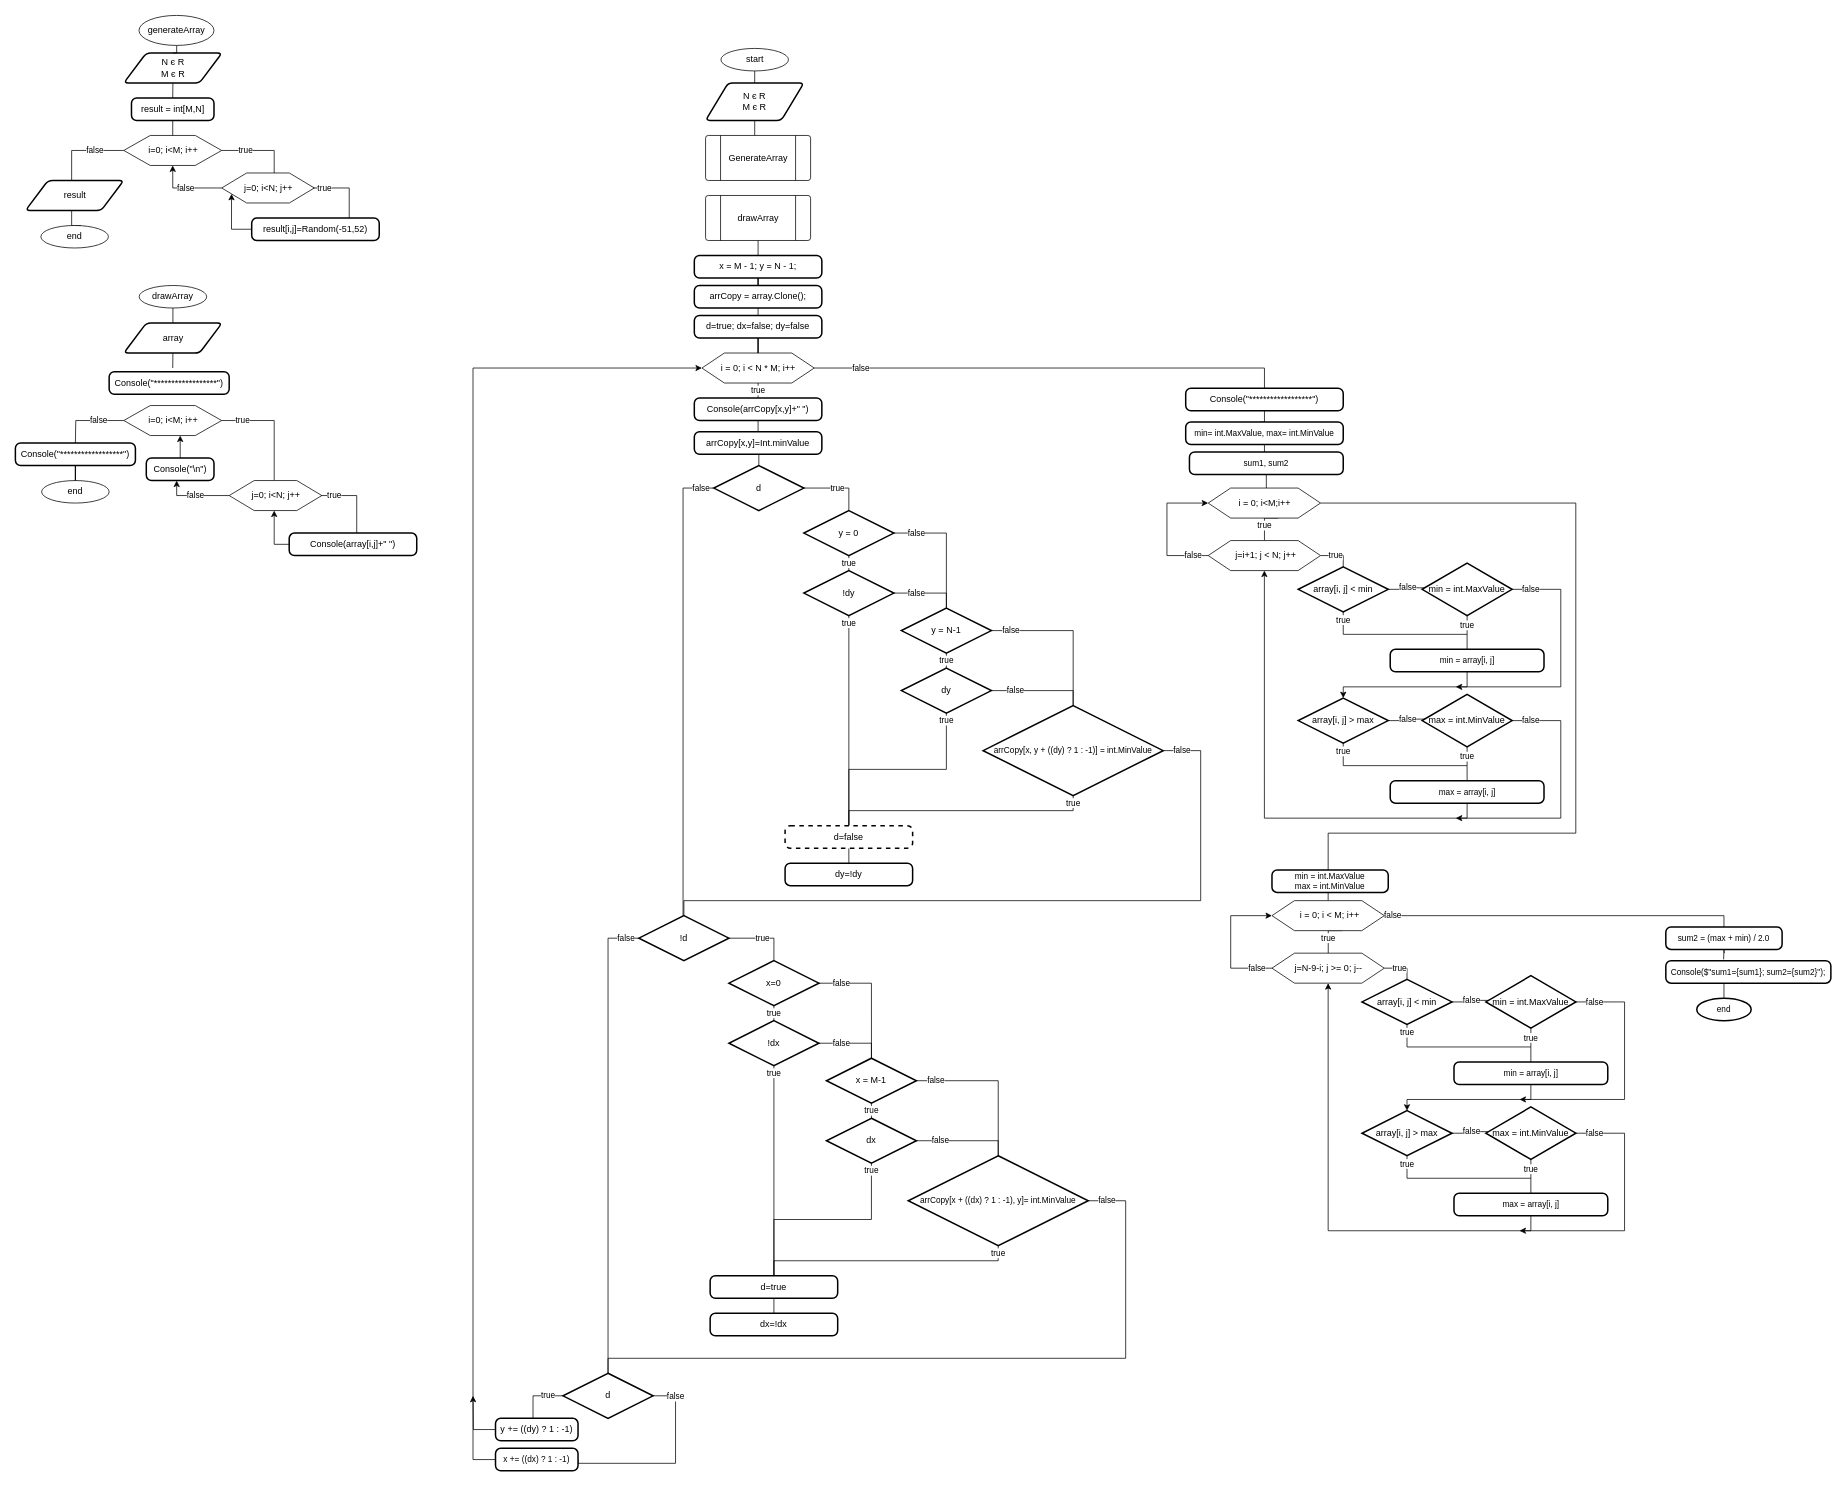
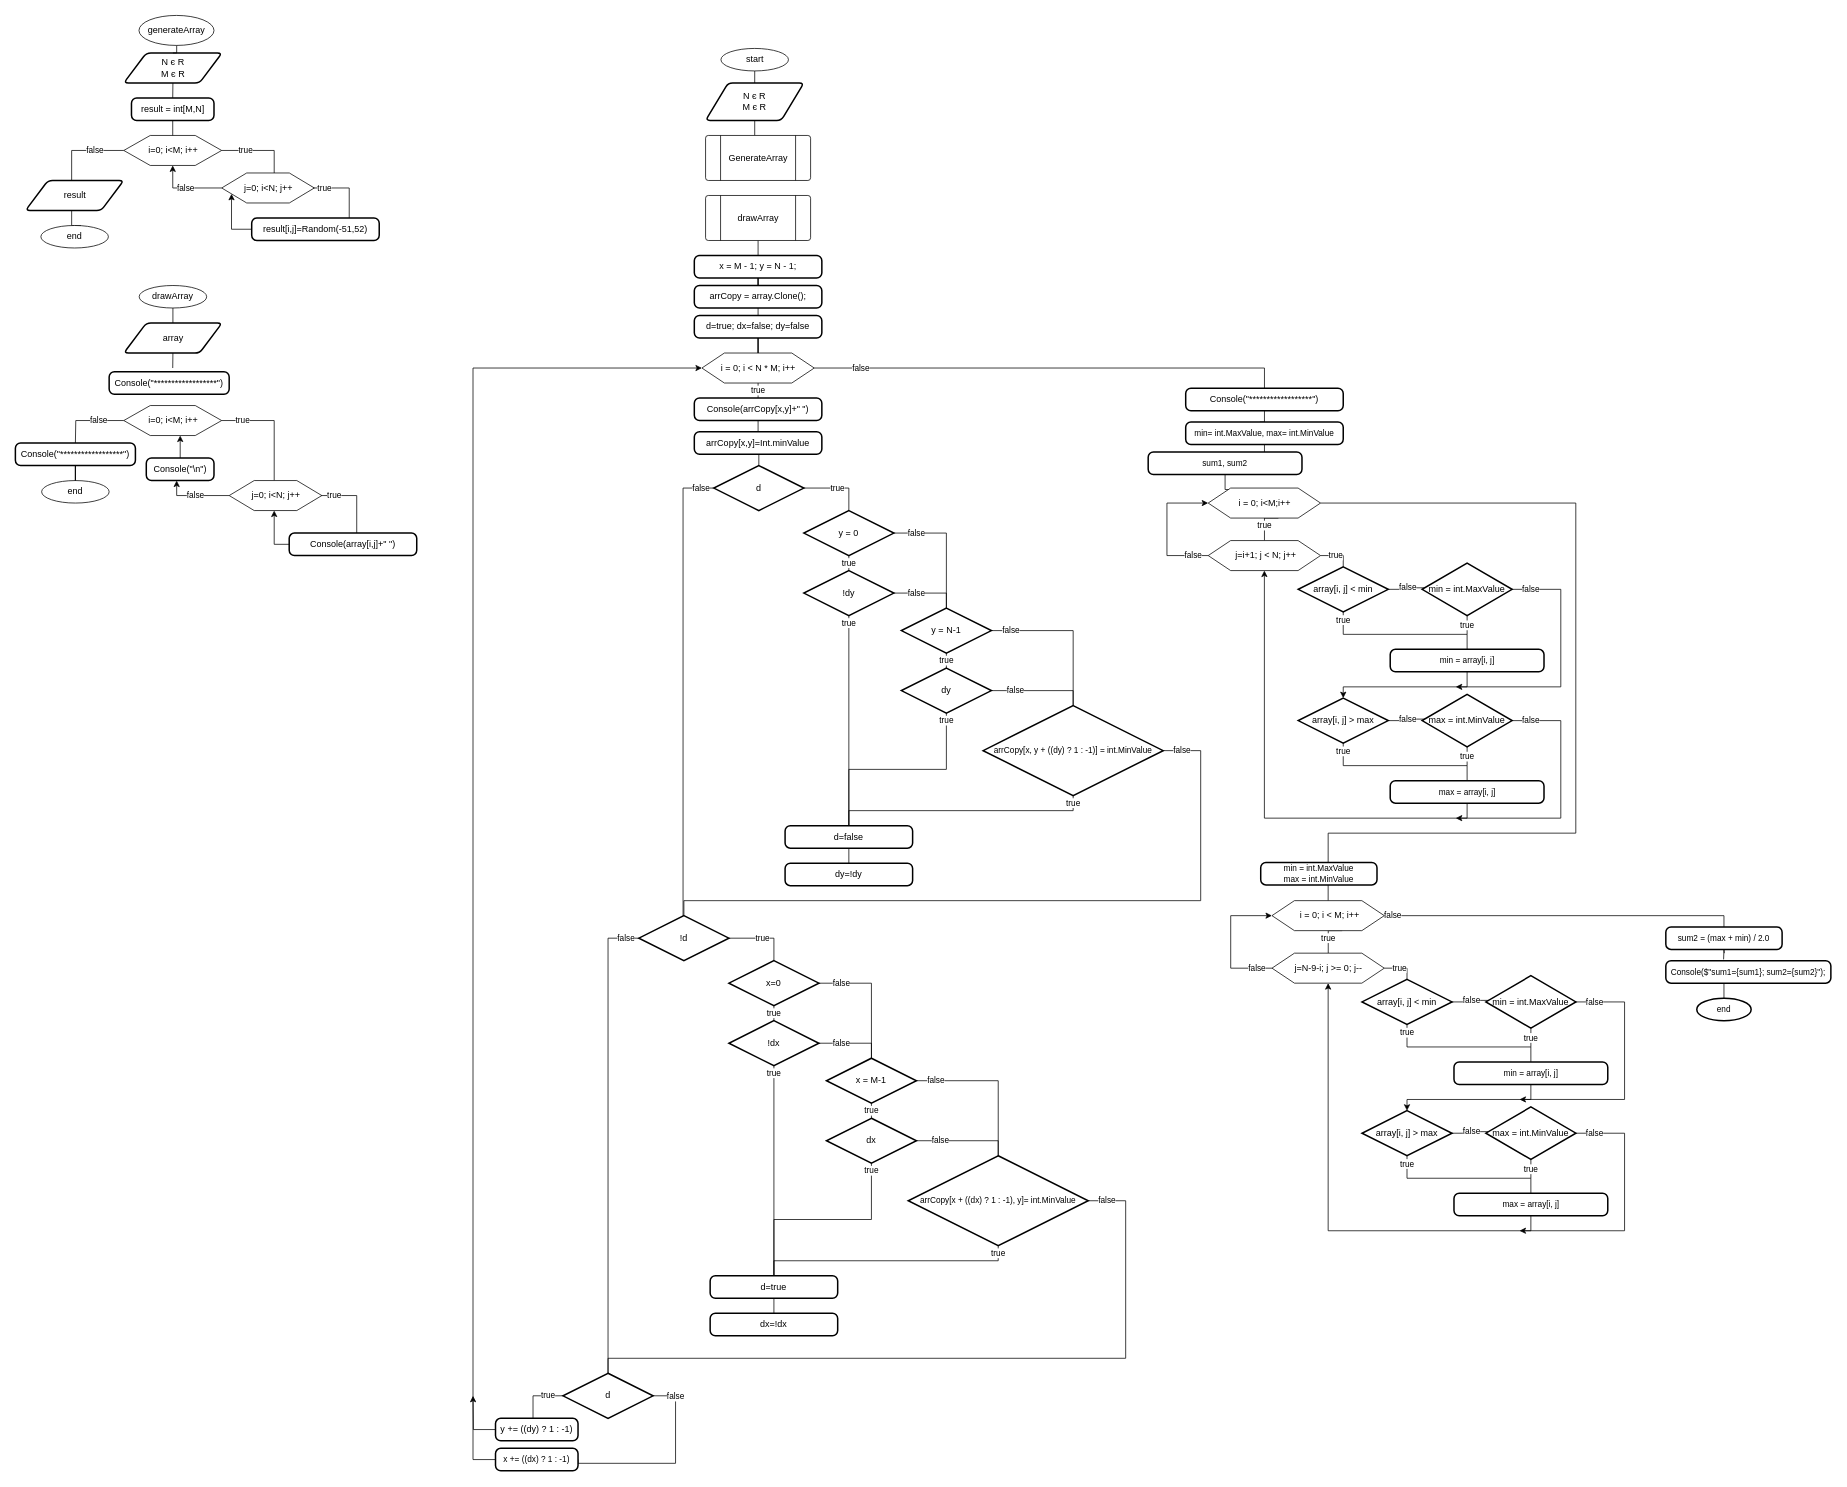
node "sum1, sum2": moved (1266, 463) -> (1225, 463)
node "d=false": style dashed -> solid
node "min = int.MaxValue max = int.MinValue": moved (1330, 881) -> (1319, 873)
